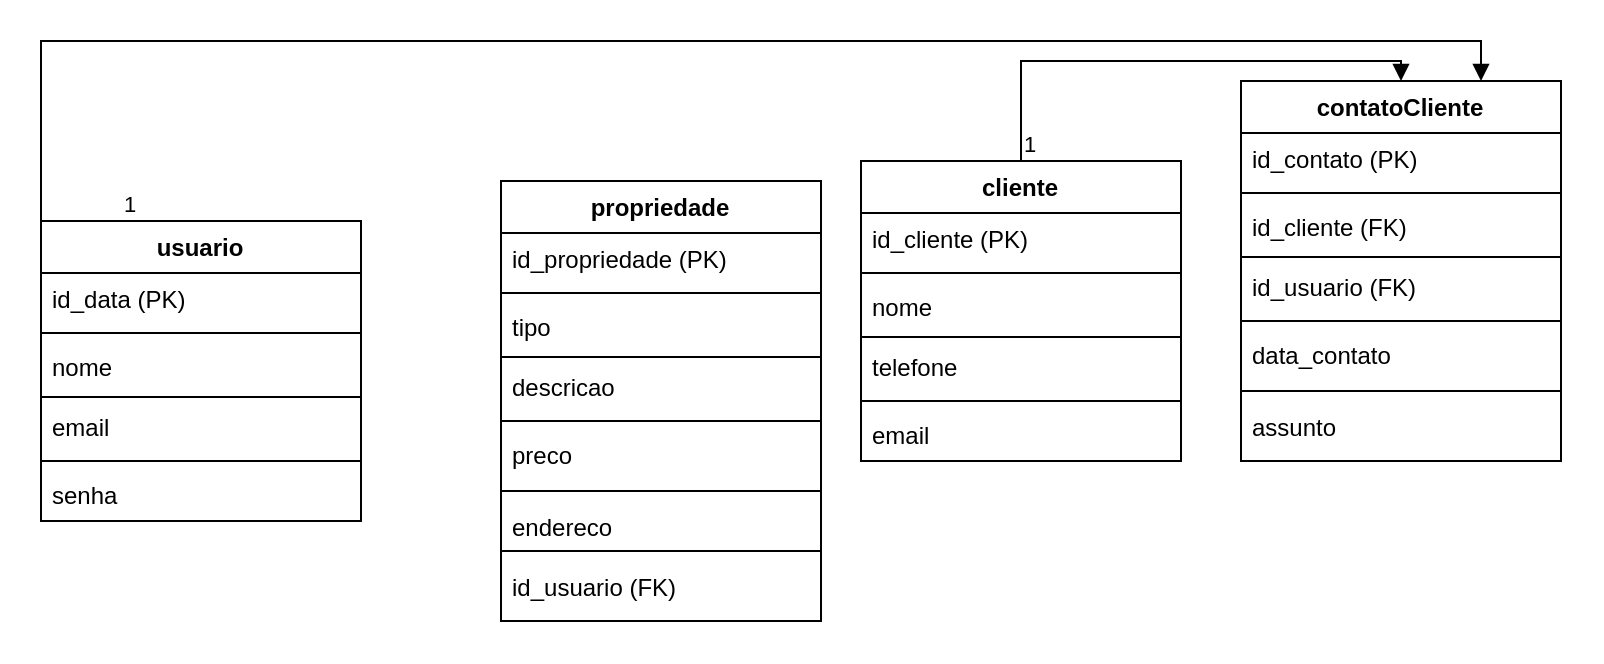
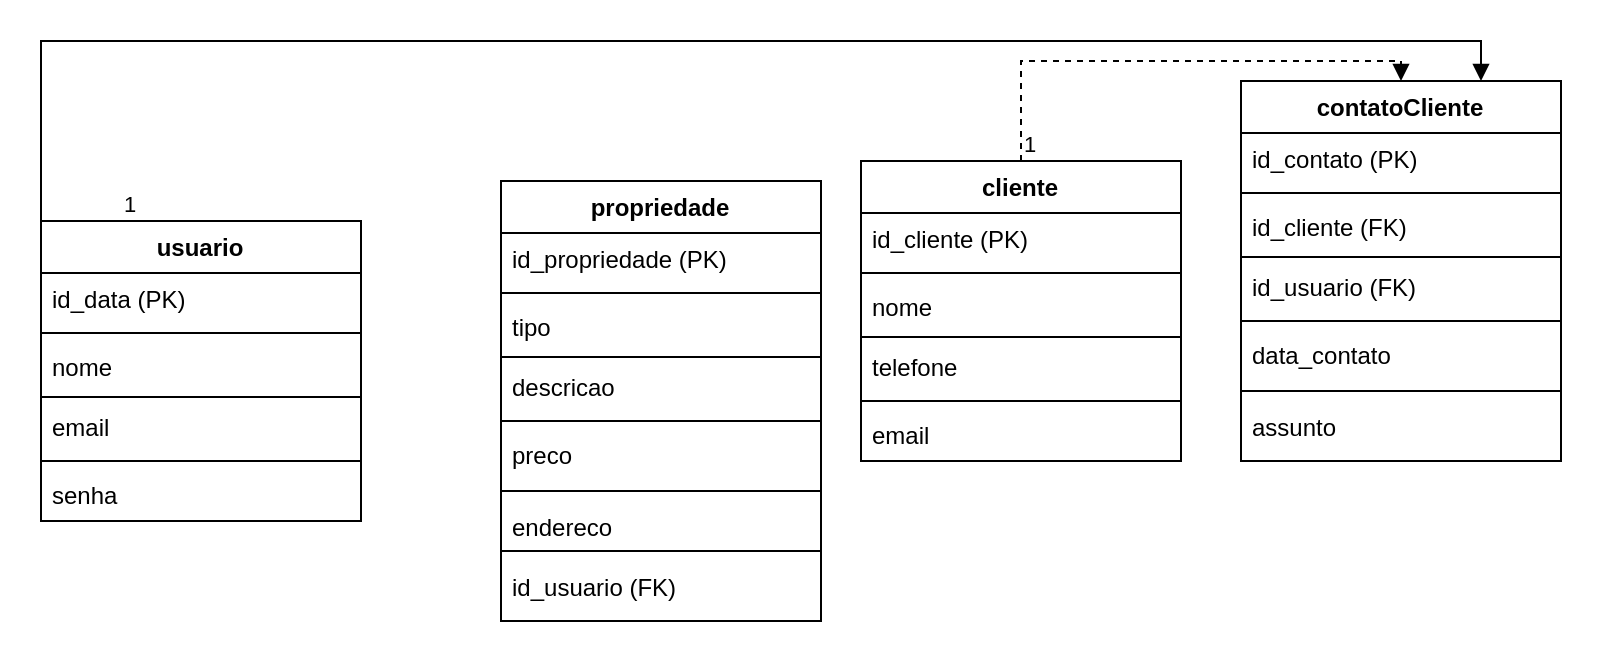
edge "cliente" -> "contatoCliente": style solid -> dashed
